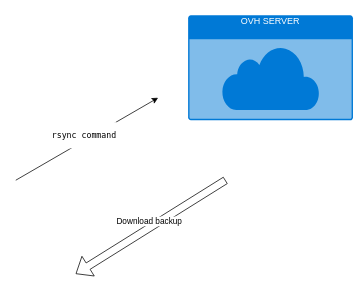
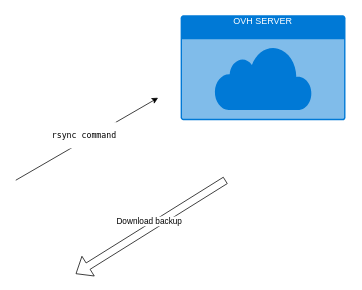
node "OVH SERVER": moved (270, 68) -> (263, 68)
